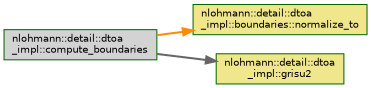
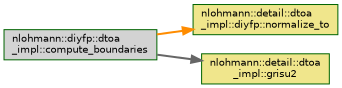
node "nlohmann::detail::dtoa _impl::boundaries::normalize_to": label "nlohmann::detail::dtoa _impl::boundaries::normalize_to" -> "nlohmann::detail::dtoa _impl::diyfp::normalize_to"
node "nlohmann::detail::dtoa _impl::compute_boundaries": label "nlohmann::detail::dtoa _impl::compute_boundaries" -> "nlohmann::diyfp::dtoa _impl::compute_boundaries"
